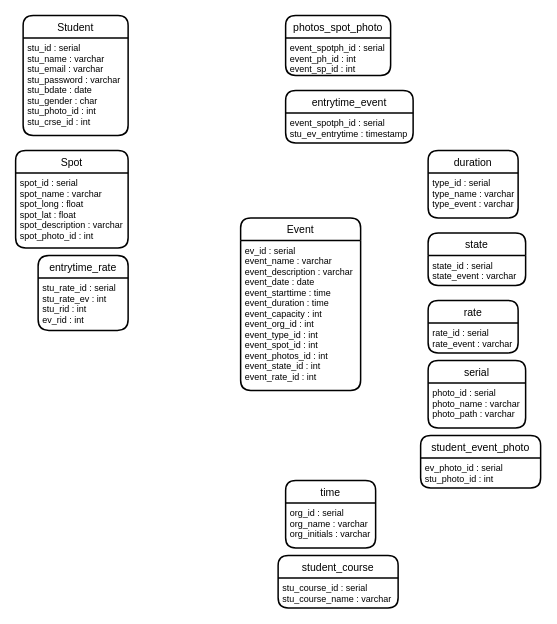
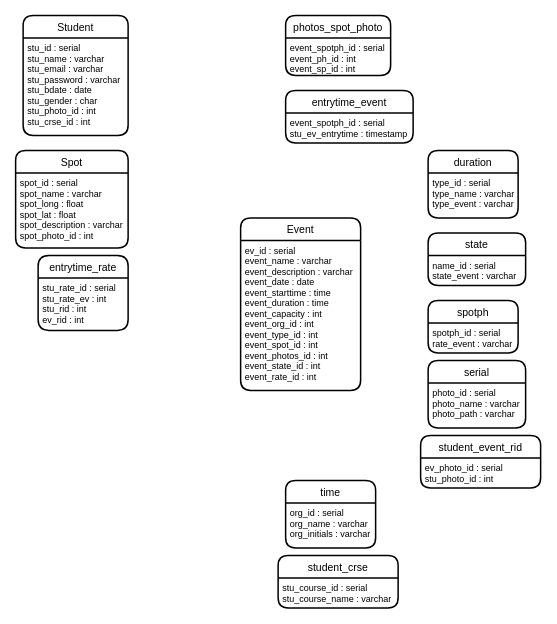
node "state_id : serial state_event : varchar": label "state_id : serial state_event : varchar" -> "name_id : serial state_event : varchar"
node "rate": label "rate" -> "spotph"
node "rate_id : serial rate_event : varchar": label "rate_id : serial rate_event : varchar" -> "spotph_id : serial rate_event : varchar"
node "student_event_photo": label "student_event_photo" -> "student_event_rid"
node "student_course": label "student_course" -> "student_crse"
